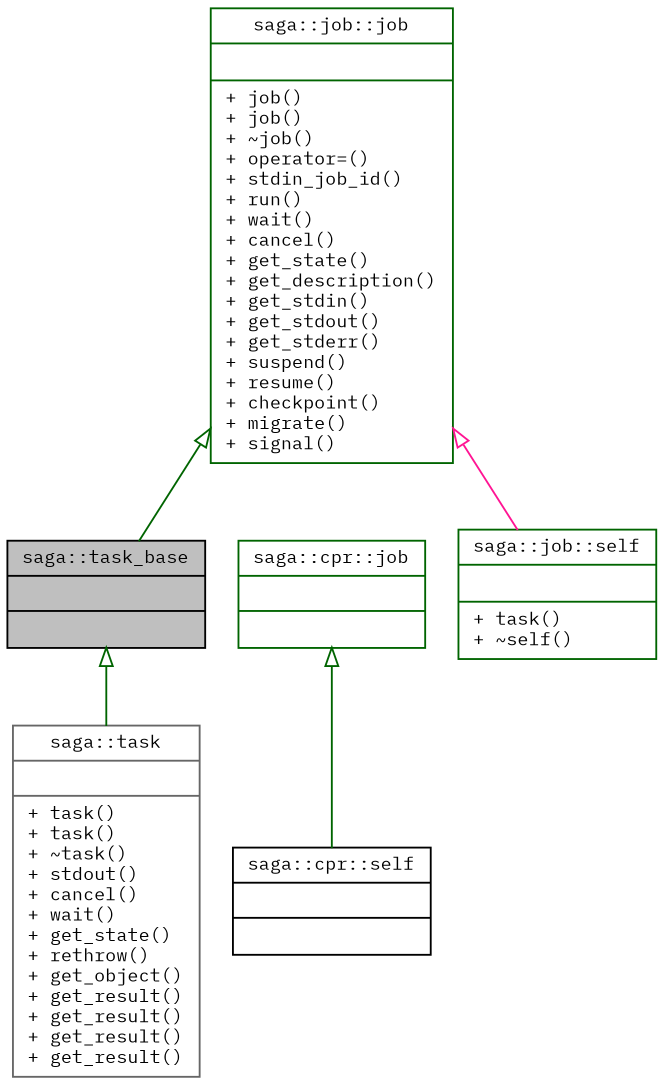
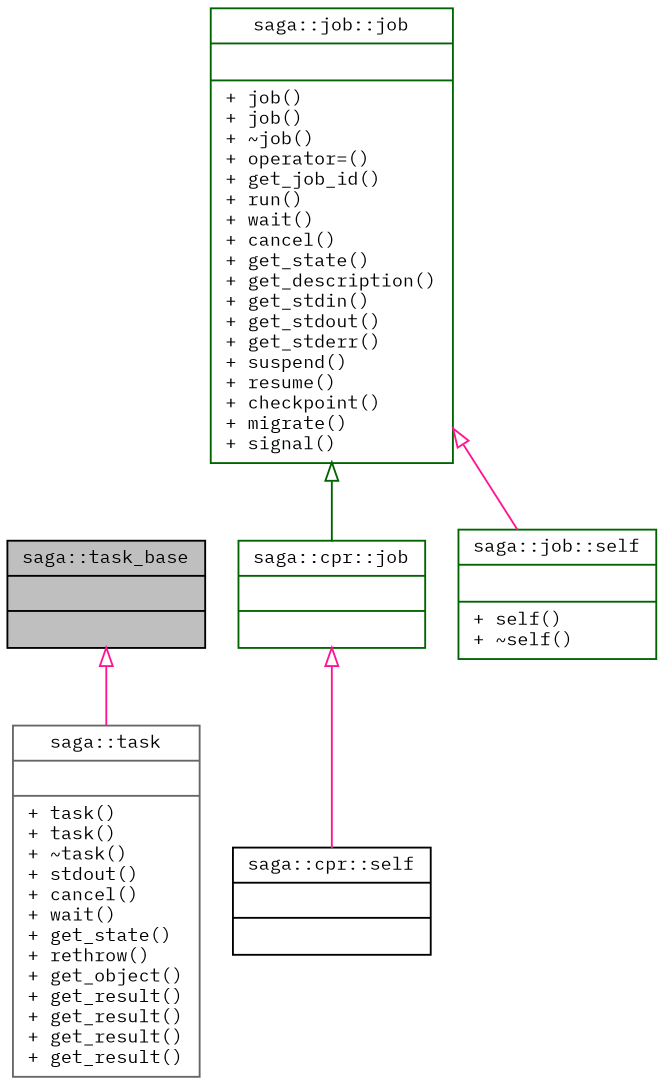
node "saga::job::job": text "+ stdin_job_id()" -> "+ get_job_id()"
edge "saga::task_base" -> "saga::job::job": now "saga::cpr::job" -> "saga::job::job"
node "saga::job::self": text "+ task()" -> "+ self()"
edge "saga::task" -> "saga::task_base": color darkgreen -> deeppink
edge "saga::cpr::self" -> "saga::cpr::job": color darkgreen -> deeppink
